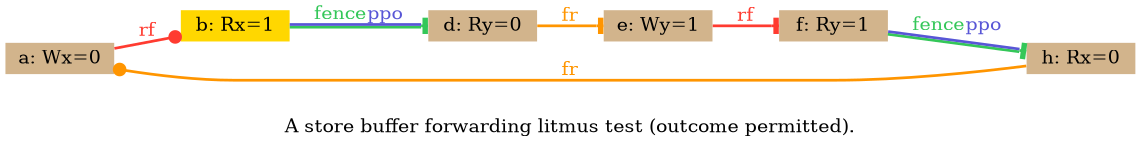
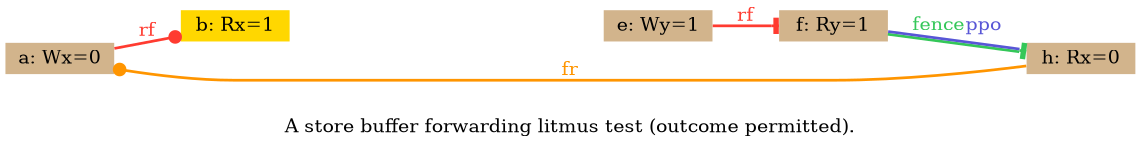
node "d: Ry=0": removed
